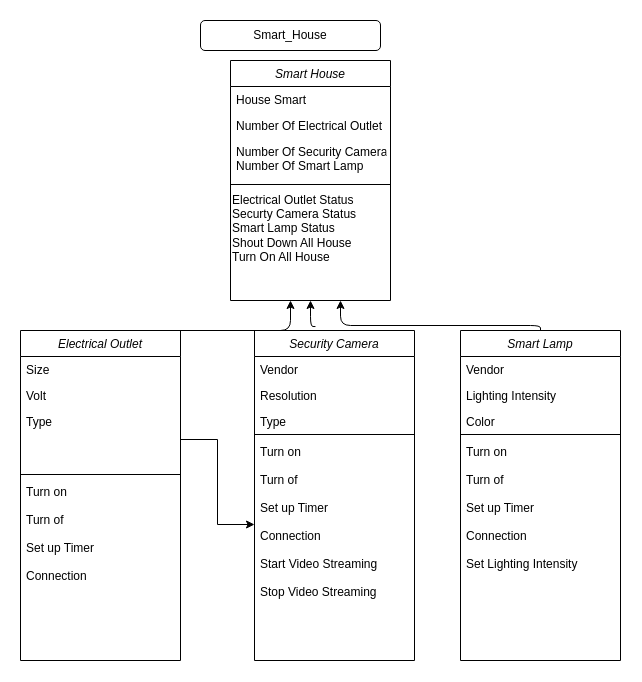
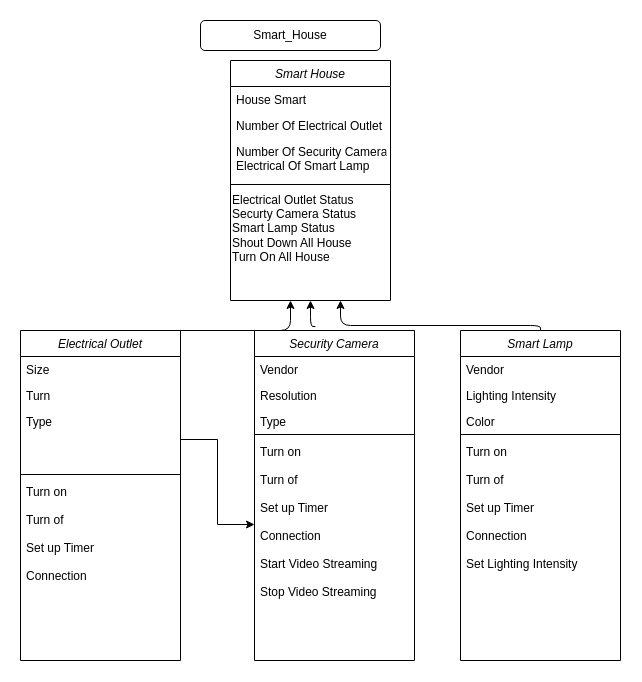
node "Number Of Security Camera Number Of Smart Lamp": label "Number Of Security Camera Number Of Smart Lamp" -> "Number Of Security Camera Electrical Of Smart Lamp"
node "Volt": label "Volt" -> "Turn"
